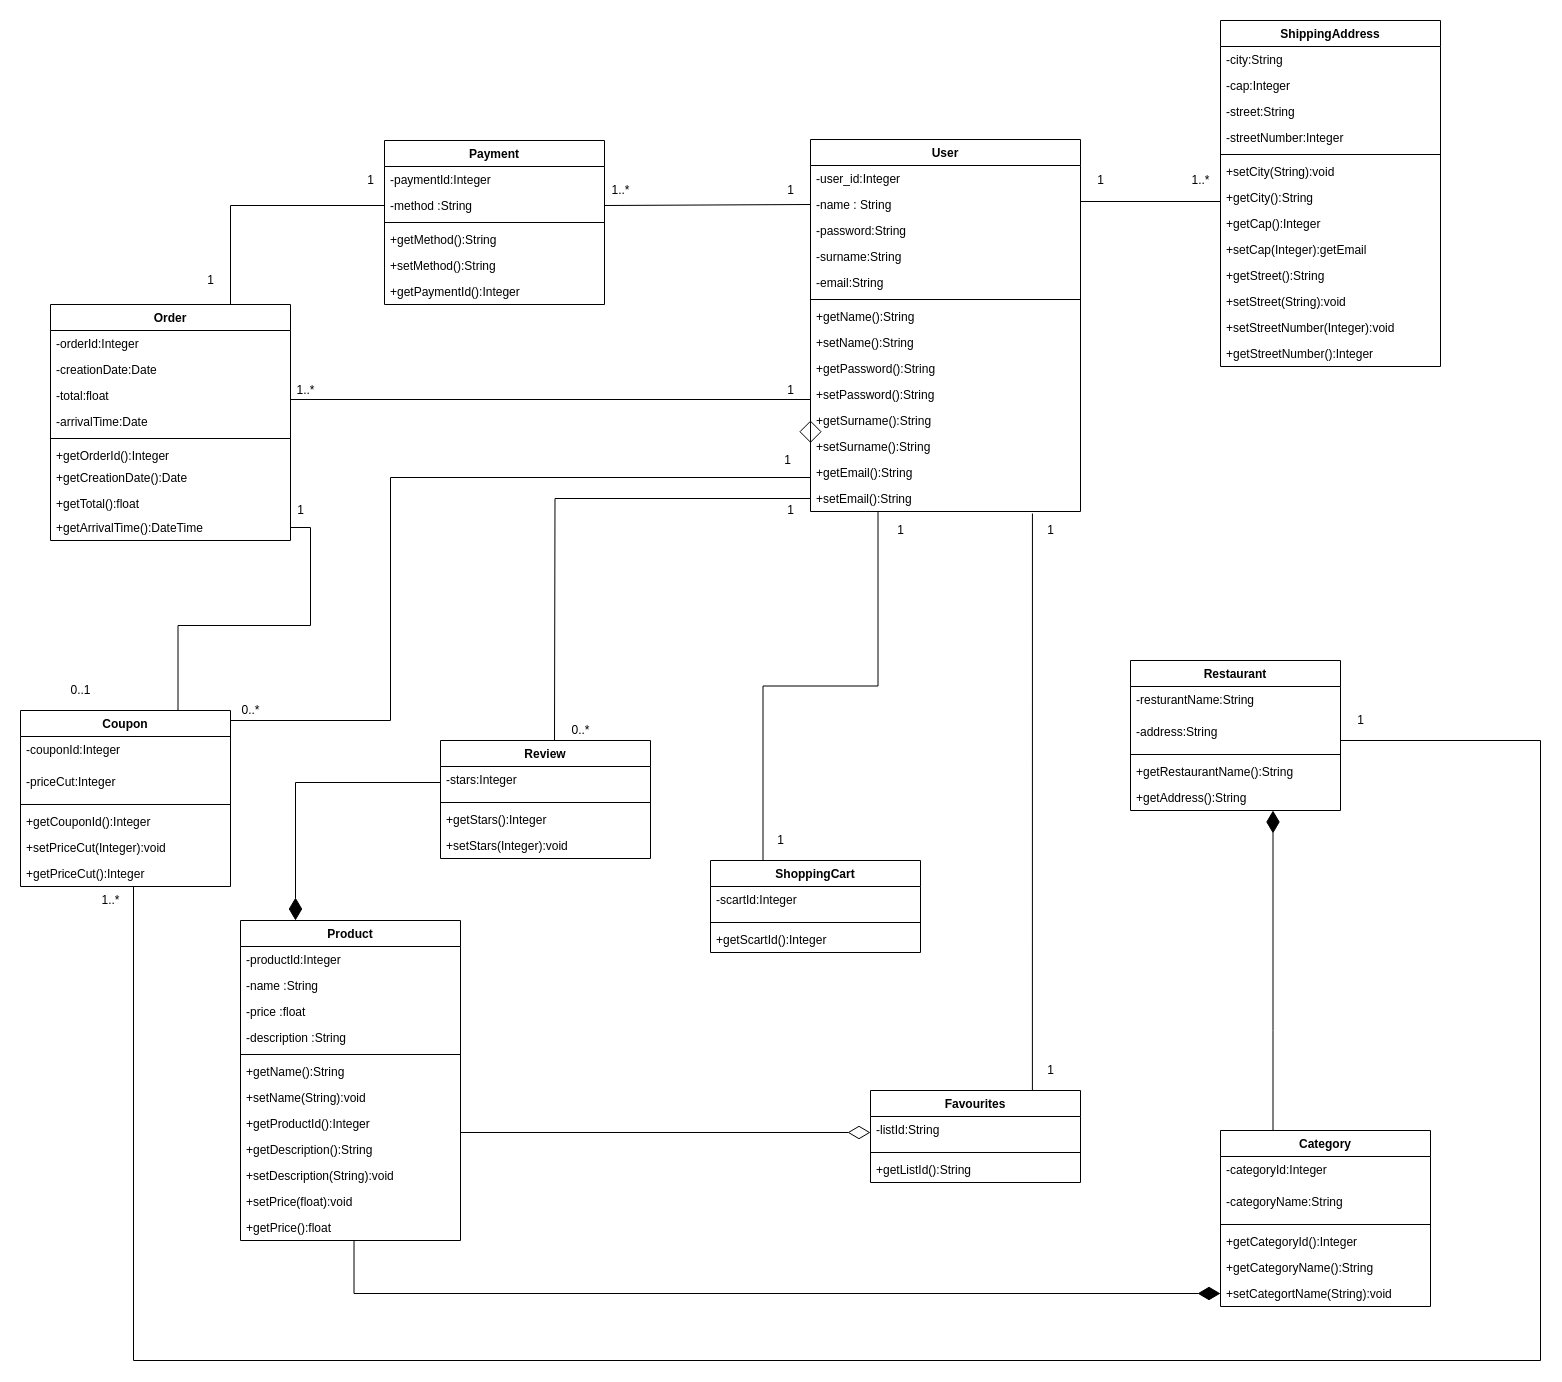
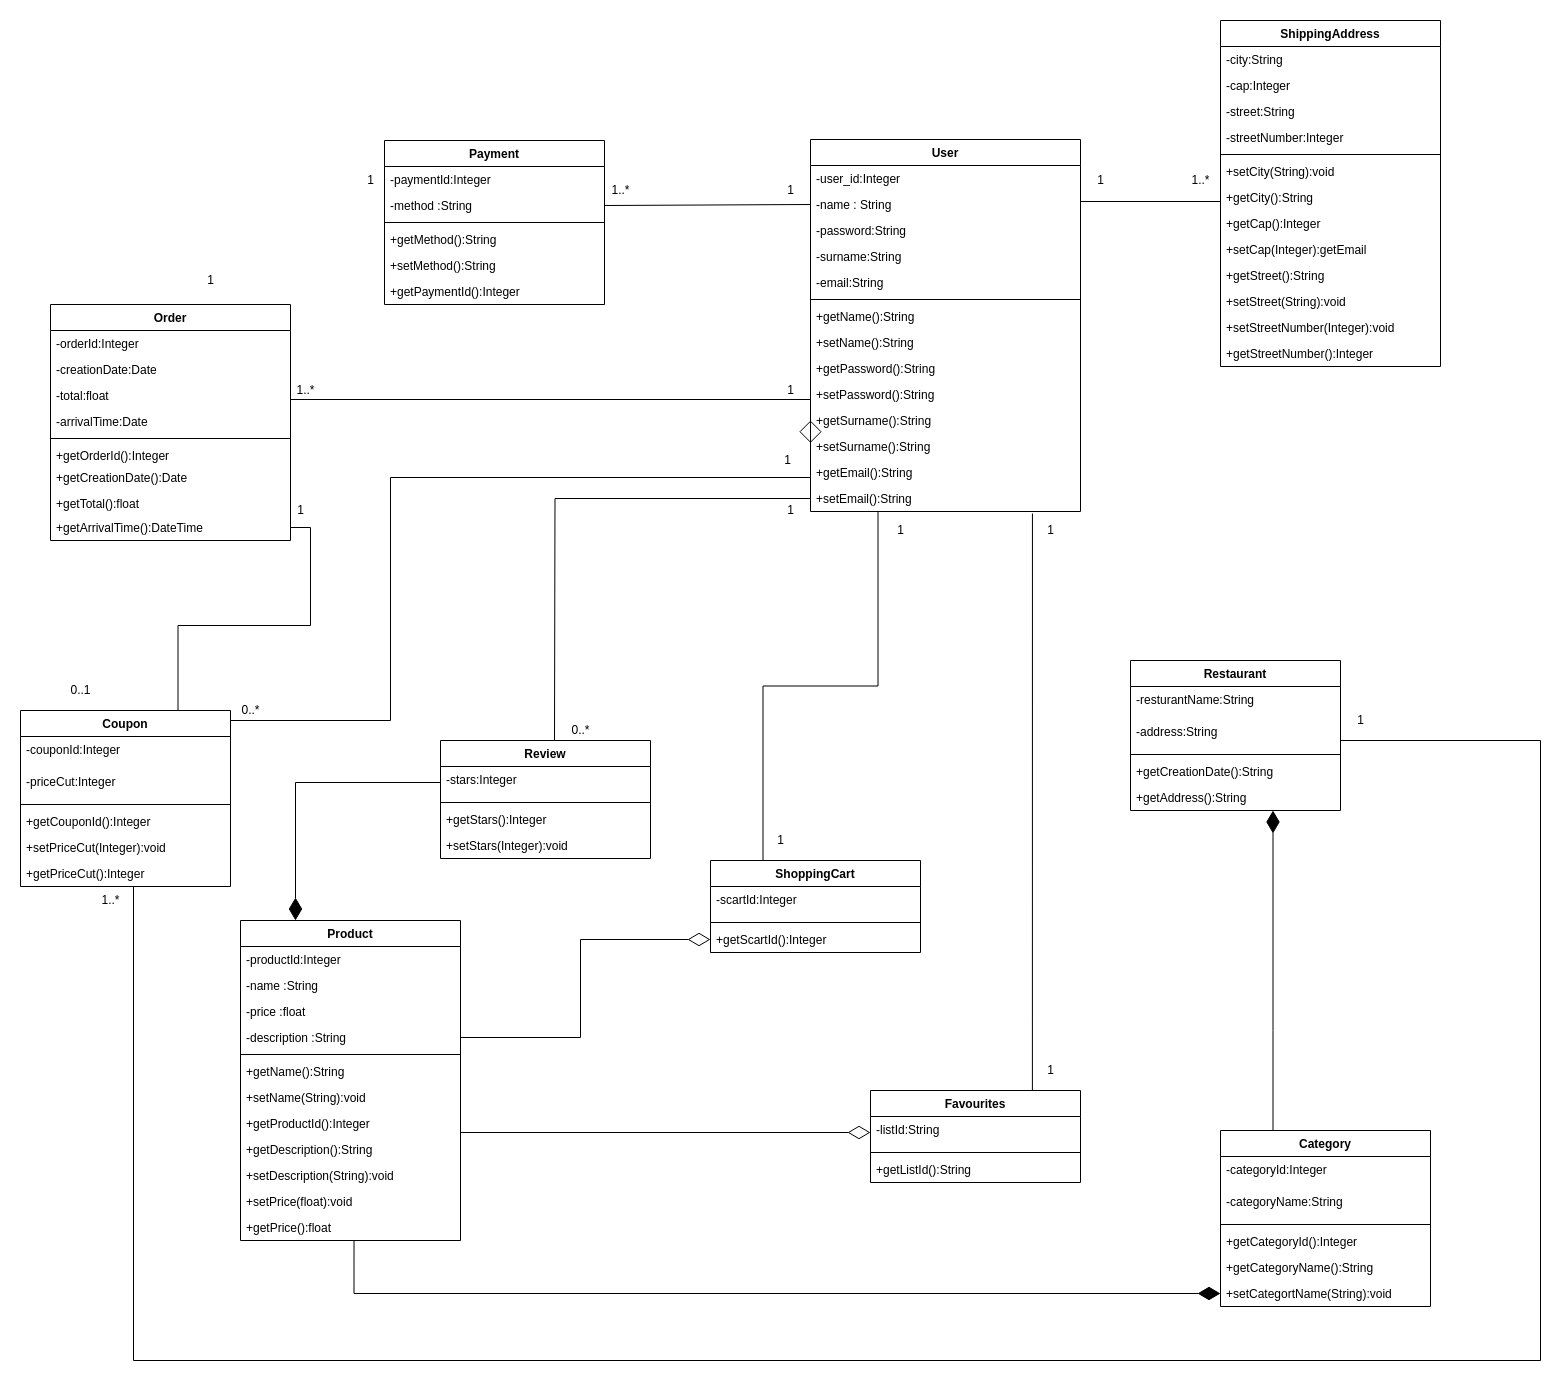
edge "-method :String" -- "Order": removed
node "+getRestaurantName():String": label "+getRestaurantName():String" -> "+getCreationDate():String"
edge "-description :String" -> "+getScartId():Integer": added
